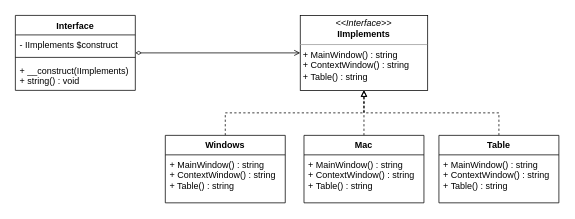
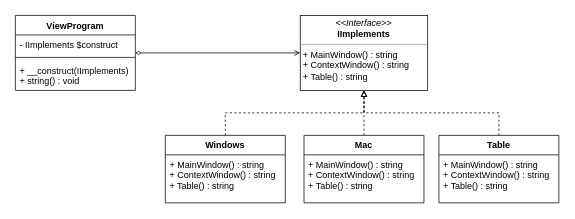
node "Interface": label "Interface" -> "ViewProgram"
